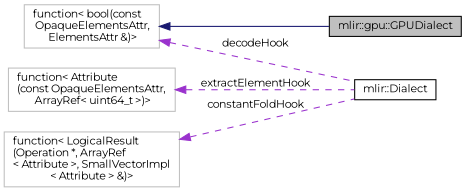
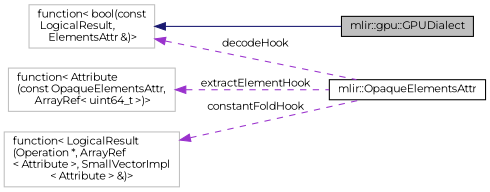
node "function< bool(const OpaqueElementsAttr, ElementsAttr &)>": label "function< bool(const OpaqueElementsAttr, ElementsAttr &)>" -> "function< bool(const LogicalResult, ElementsAttr &)>"
node "mlir::Dialect": label "mlir::Dialect" -> "mlir::OpaqueElementsAttr"
